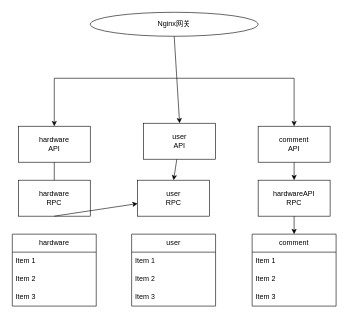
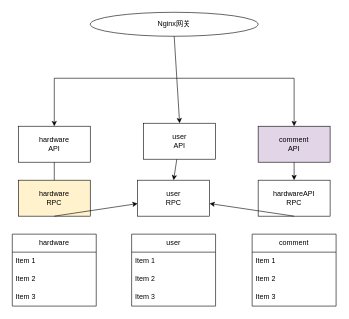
node "commentAPI": fillcolor #ffffff -> #e1d5e7
node "hardware RPC": fillcolor #ffffff -> #fff2cc
edge "hardwareAPI RPC" -> "comment": now "hardwareAPI RPC" -> "user RPC"
